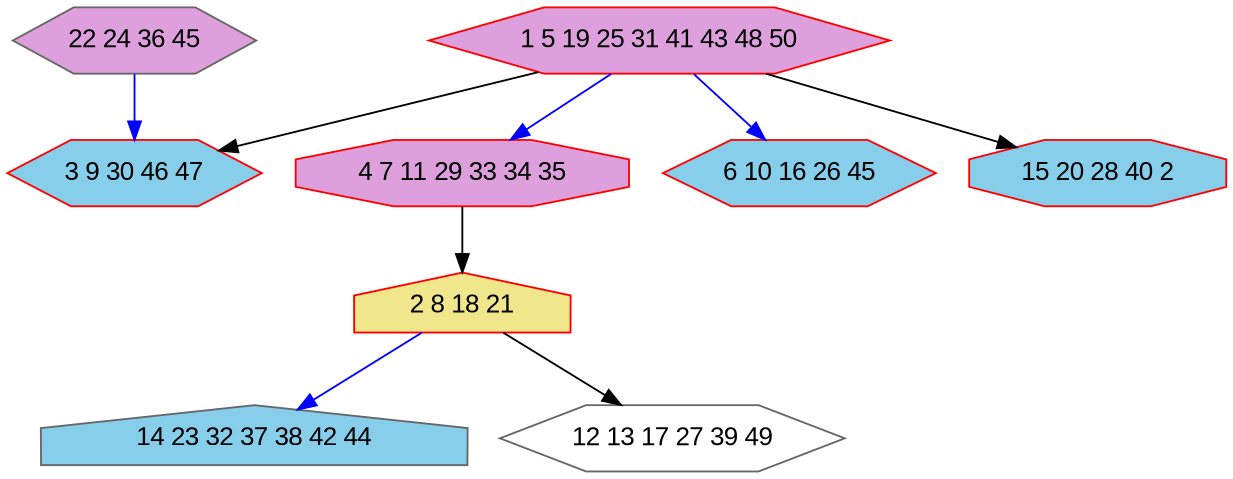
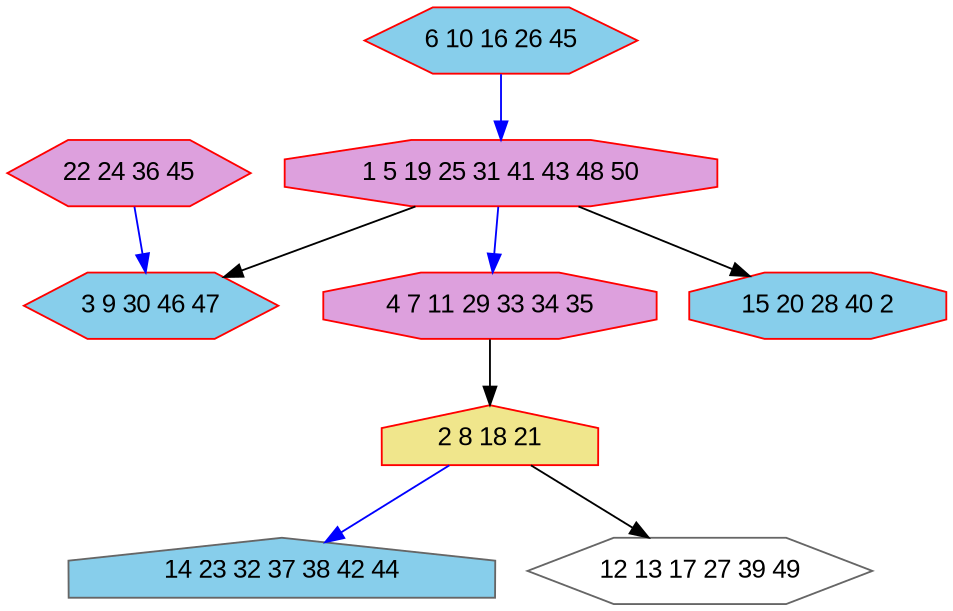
node "22 24 36 45": color gray40 -> red
node "1 5 19 25 31 41 43 48 50": shape hexagon -> octagon
edge "1 5 19 25 31 41 43 48 50" -> "6 10 16 26 45": reversed
